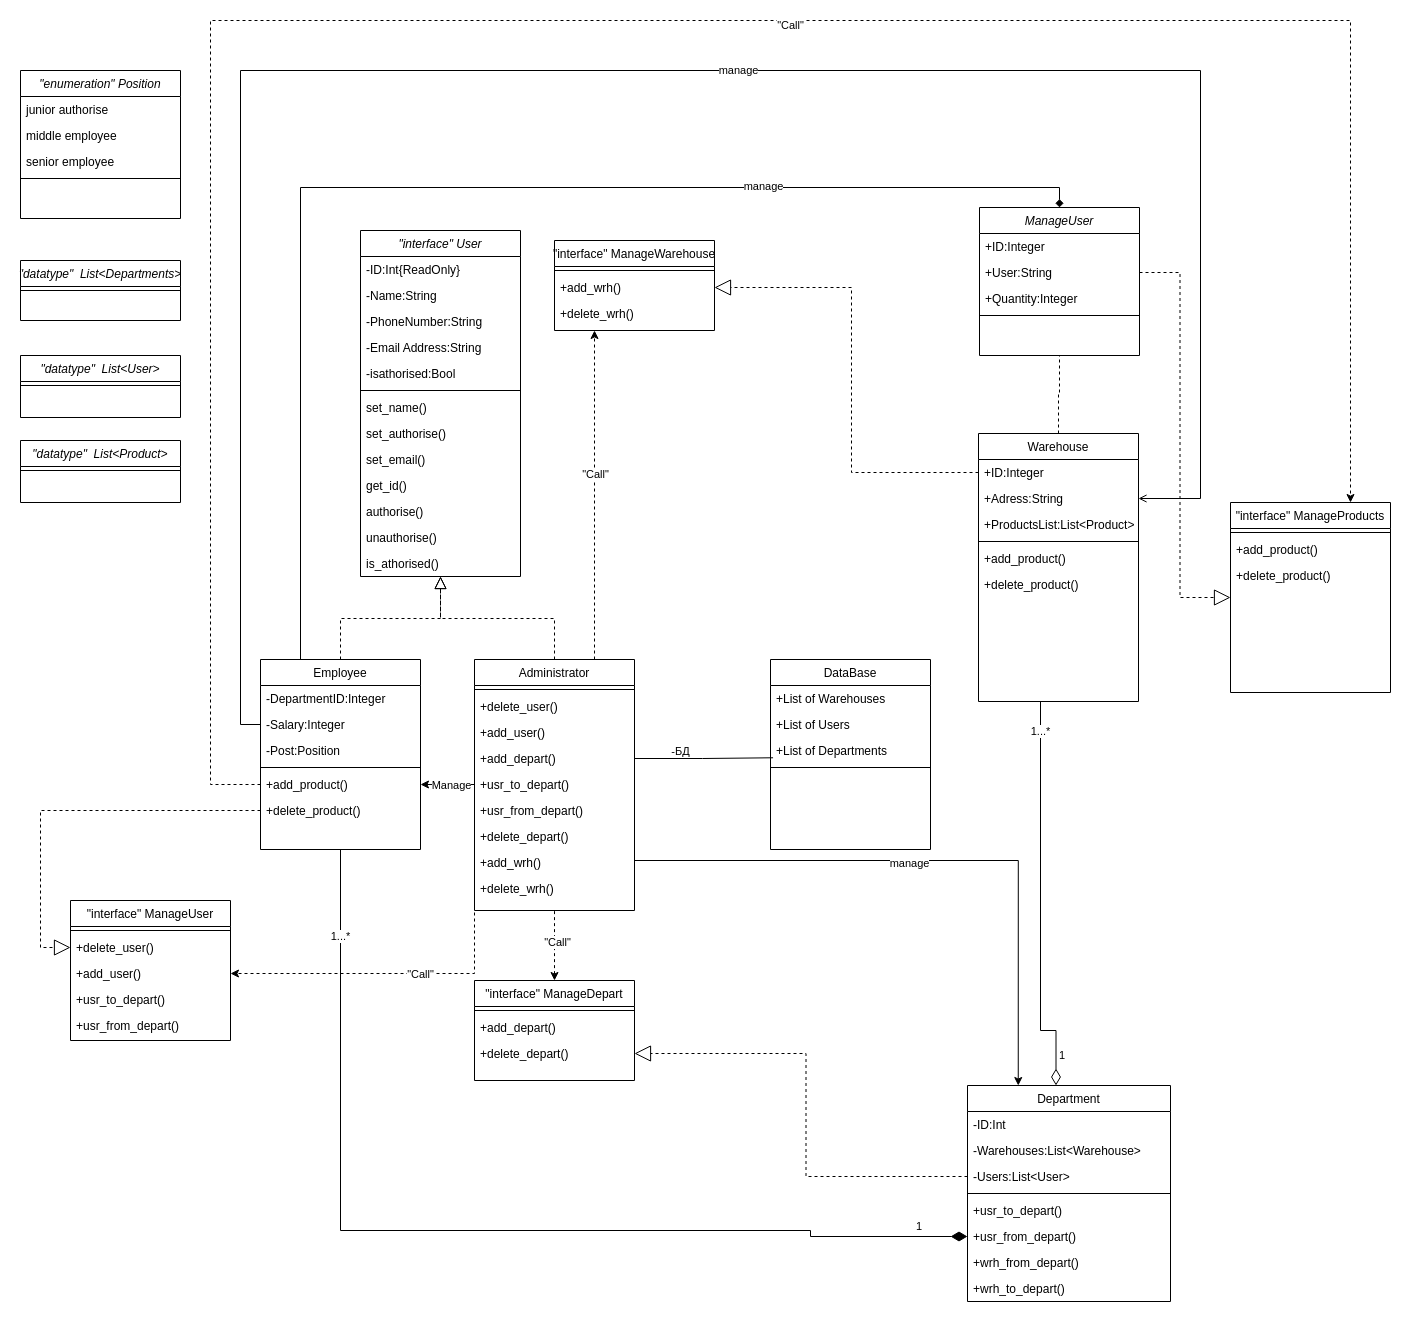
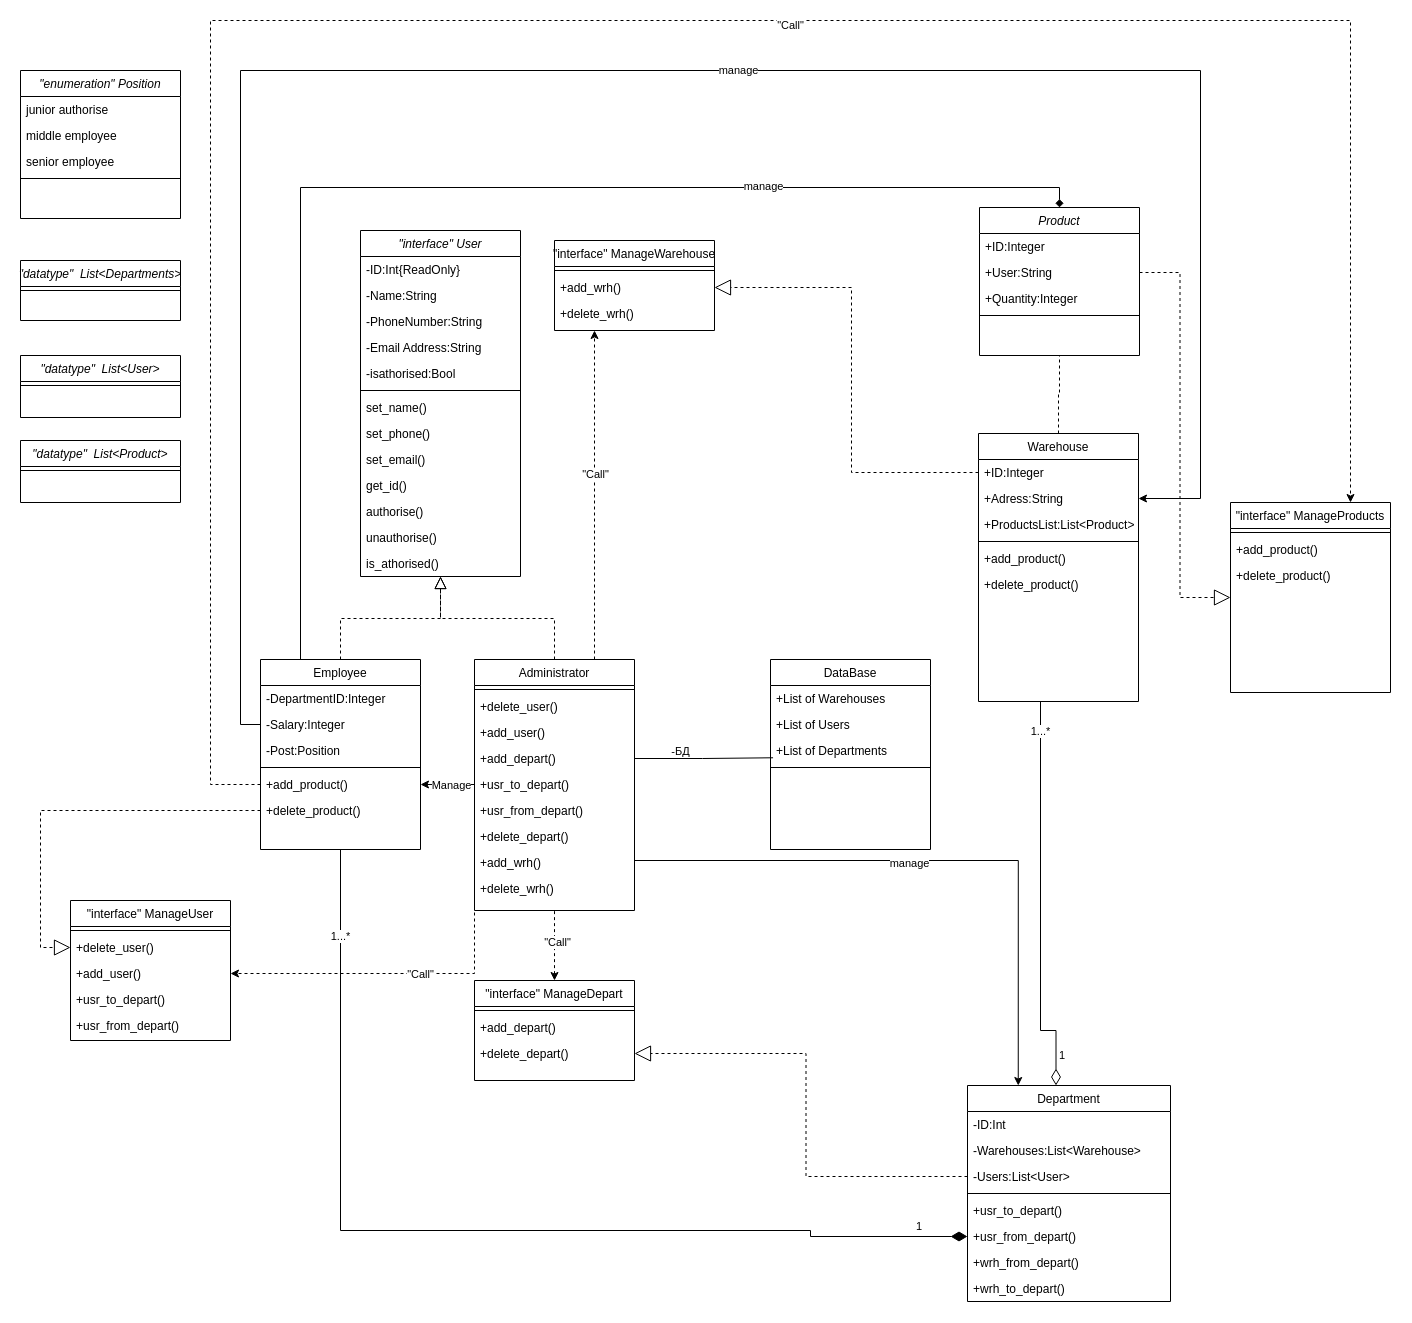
node "ManageUser": label "ManageUser" -> "Product"
node "set_authorise()": label "set_authorise()" -> "set_phone()"
edge "-Salary:Integer" -> "+Adress:String": arrowhead open -> classic
